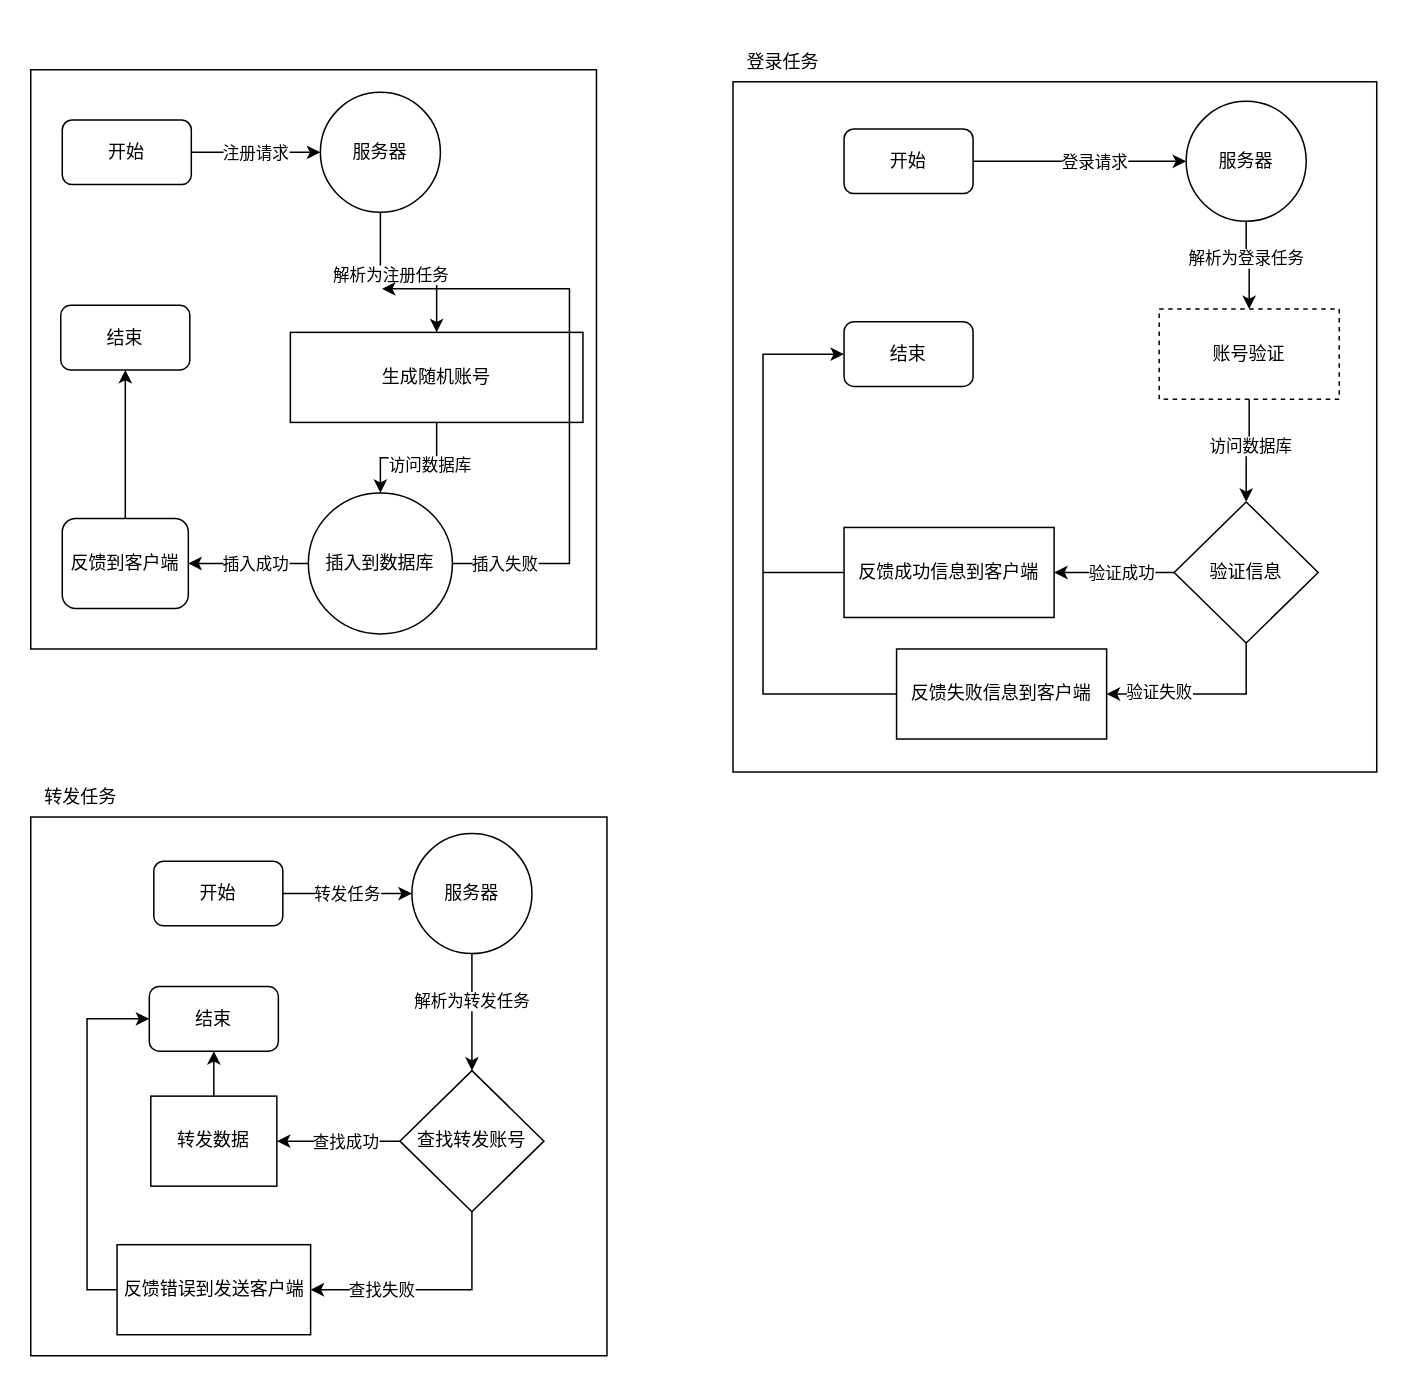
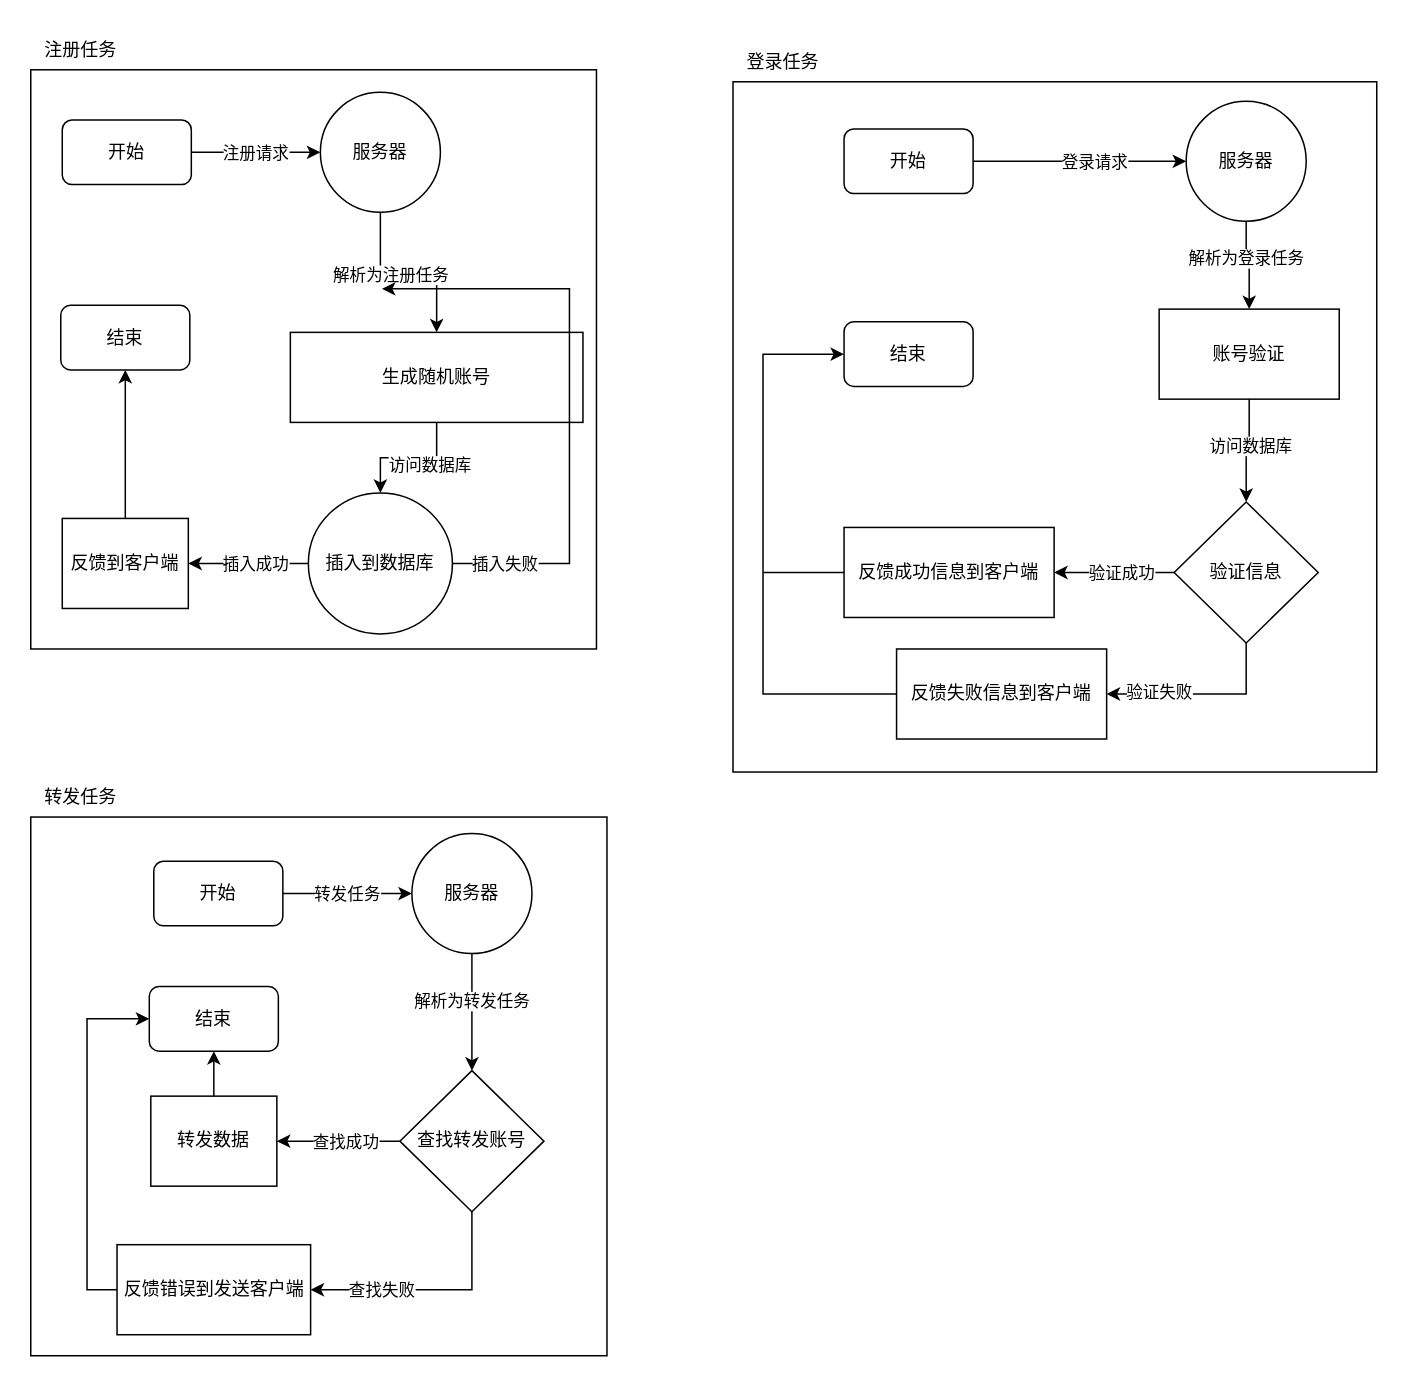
node "注册任务": added
node "账号验证": style dashed -> solid
node "反馈到客户端": shape rounded rectangle -> rectangle
